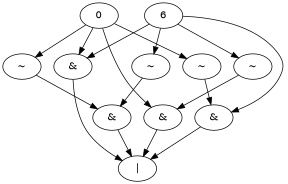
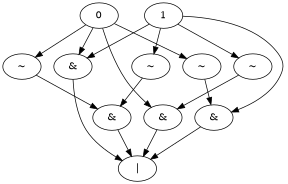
node "6": label "6" -> "1"
